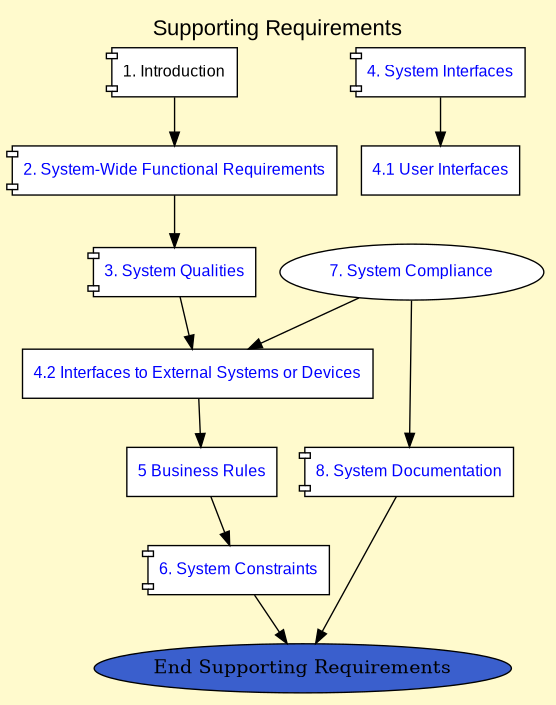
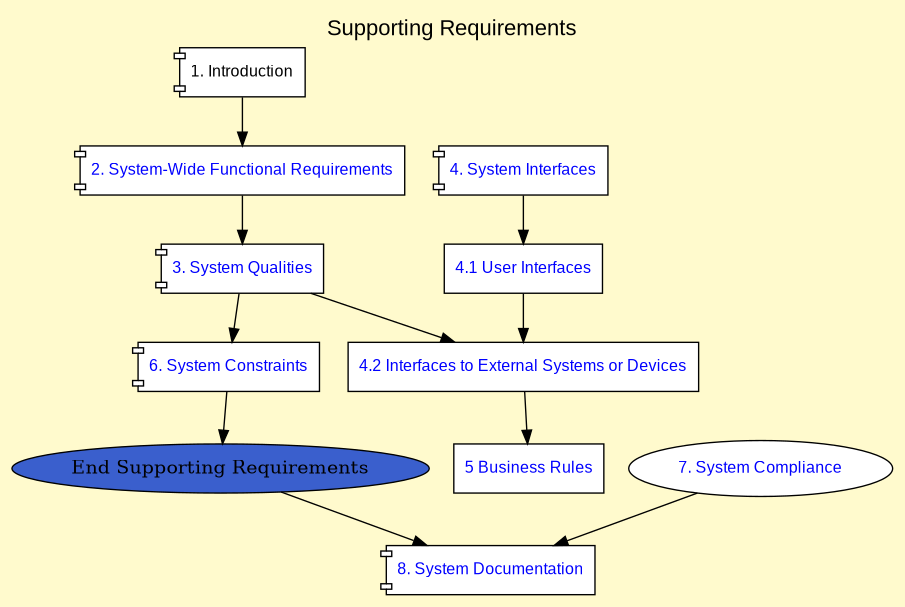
edge "7. System Compliance" -> "4.2 Interfaces to External Systems or Devices": now "4.1 User Interfaces" -> "4.2 Interfaces to External Systems or Devices"
edge "5 Business Rules" -> "6. System Constraints": now "3. System Qualities" -> "6. System Constraints"
edge "8. System Documentation" -> "End Supporting Requirements": reversed
